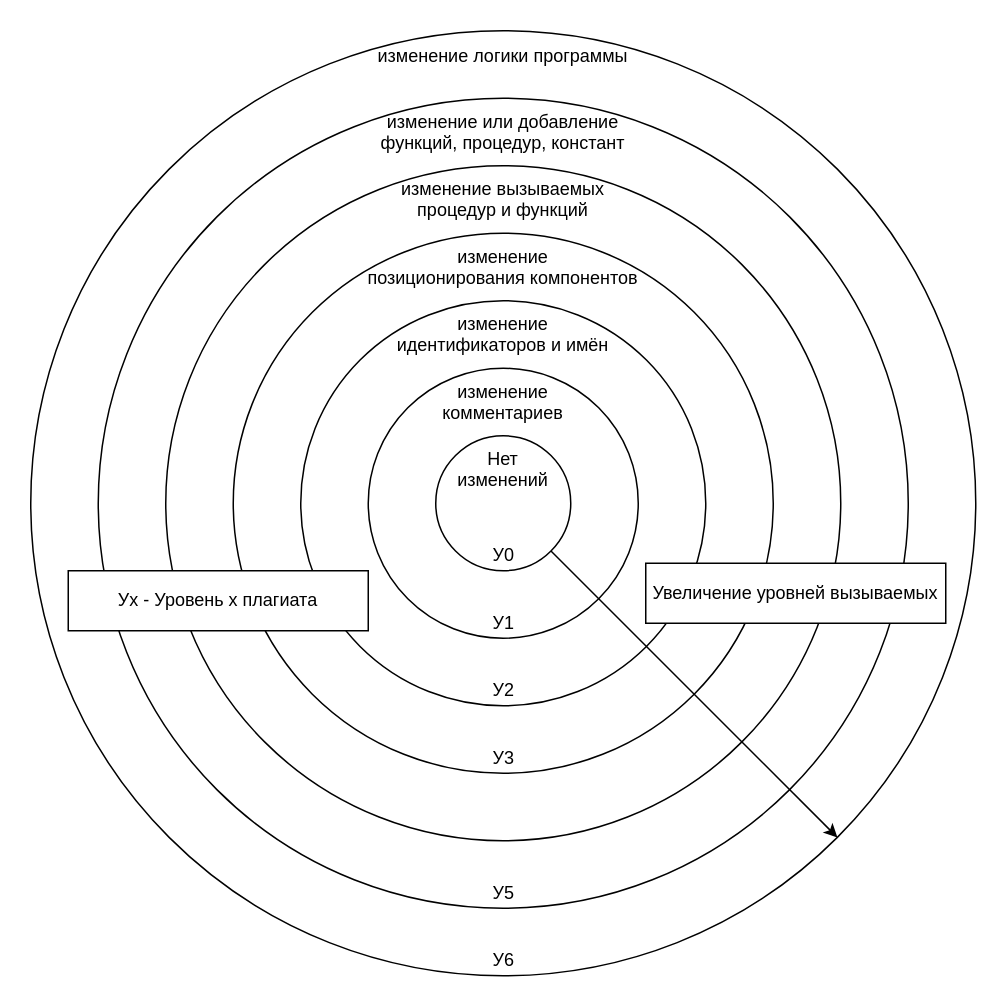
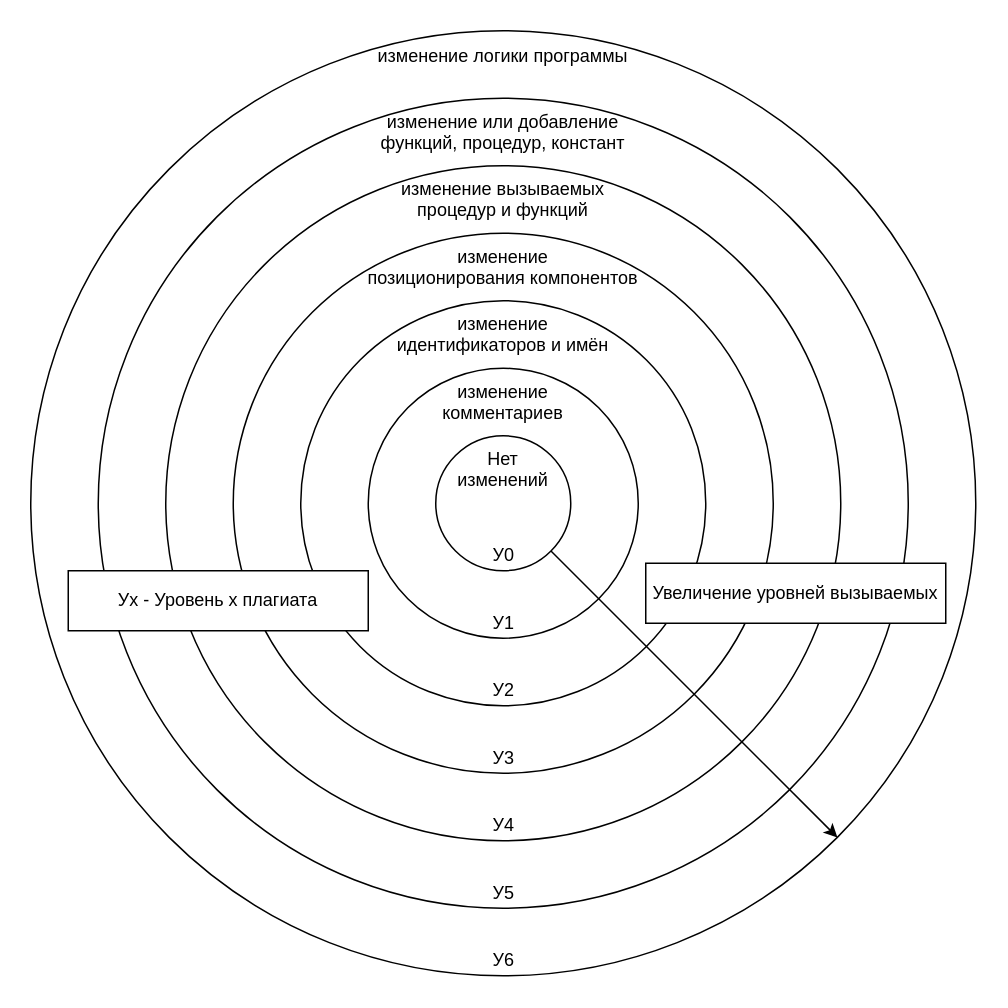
node "У4": added
